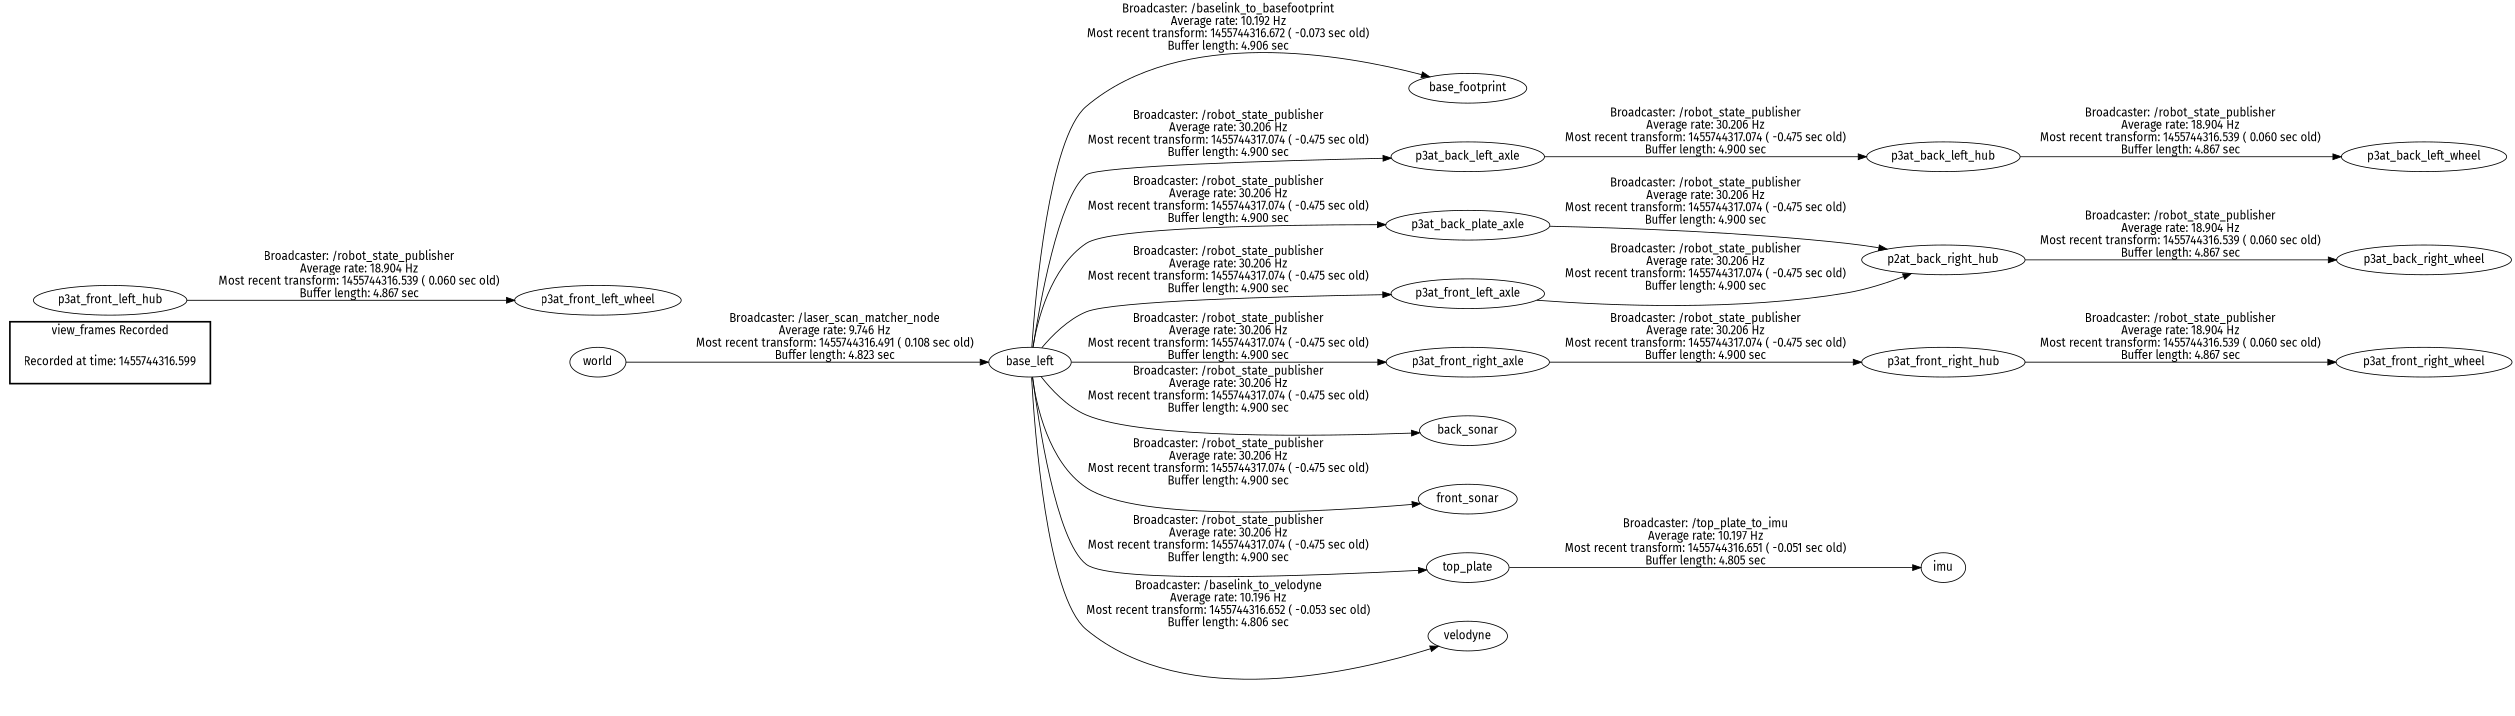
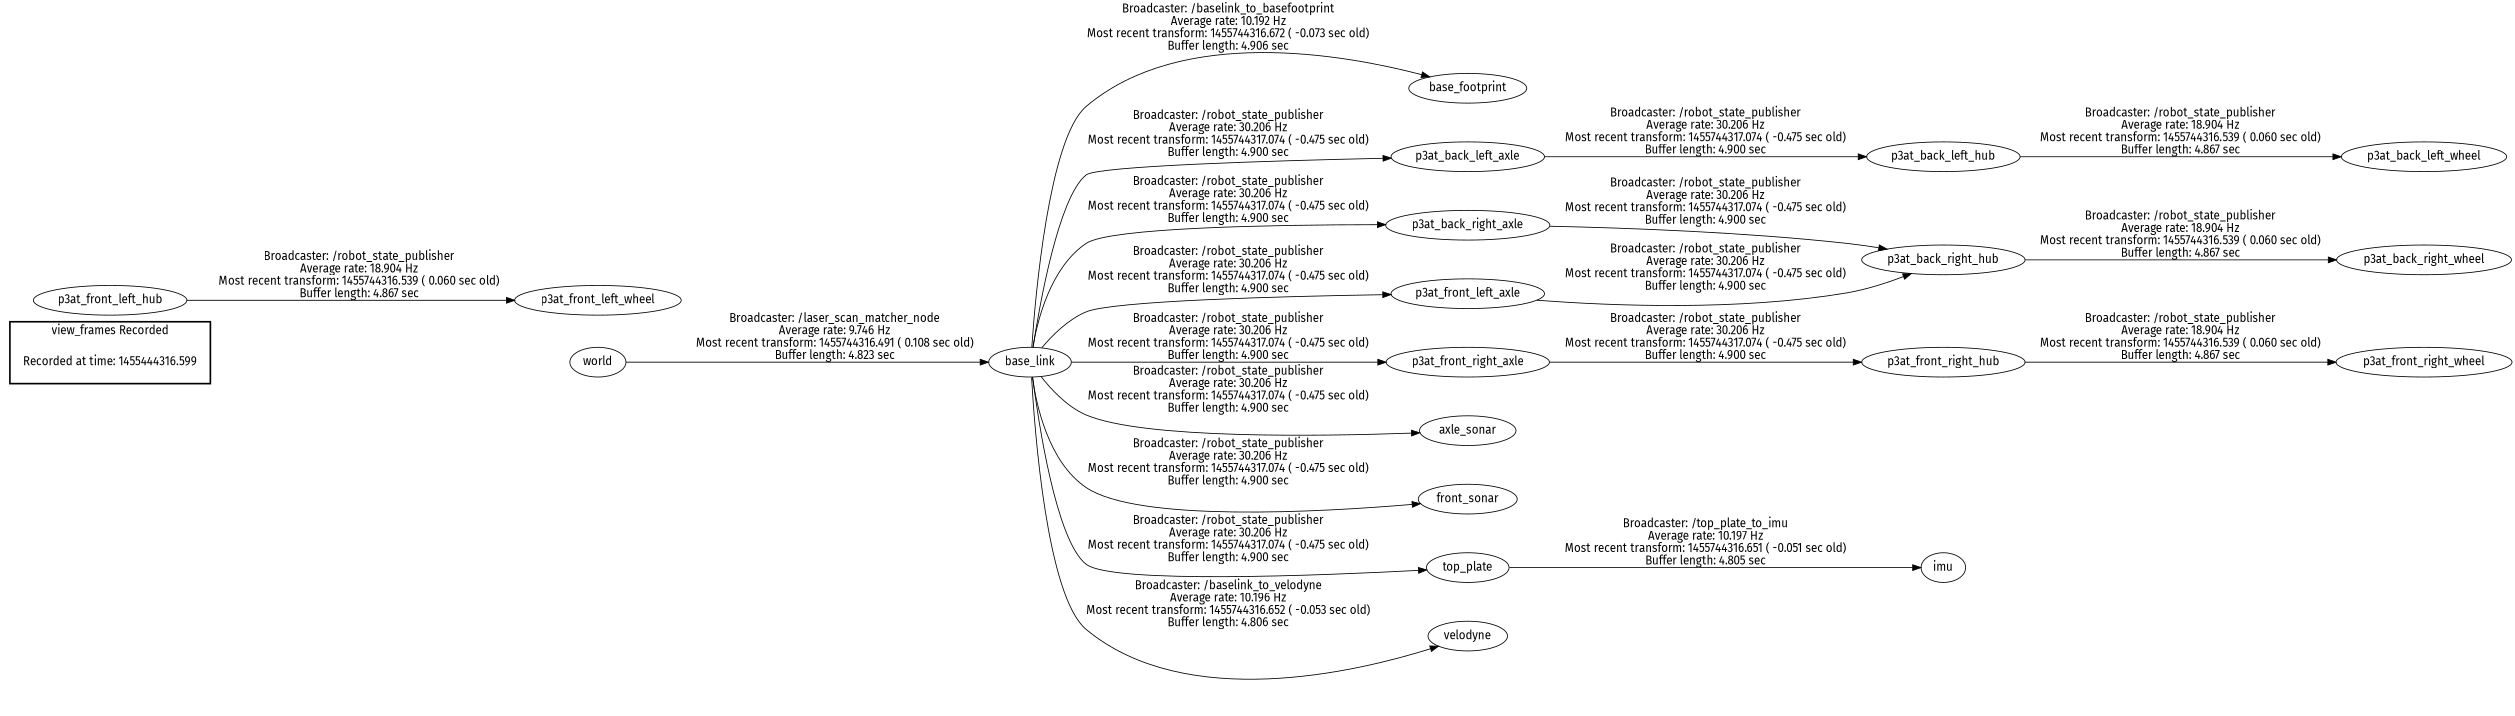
node "p3at_back_plate_axle": label "p3at_back_plate_axle" -> "p3at_back_right_axle"
node "p2at_back_right_hub": label "p2at_back_right_hub" -> "p3at_back_right_hub"
node "Recorded at time: 1455744316.599": label "Recorded at time: 1455744316.599" -> "Recorded at time: 1455444316.599"
node "base_left": label "base_left" -> "base_link"
node "back_sonar": label "back_sonar" -> "axle_sonar"
